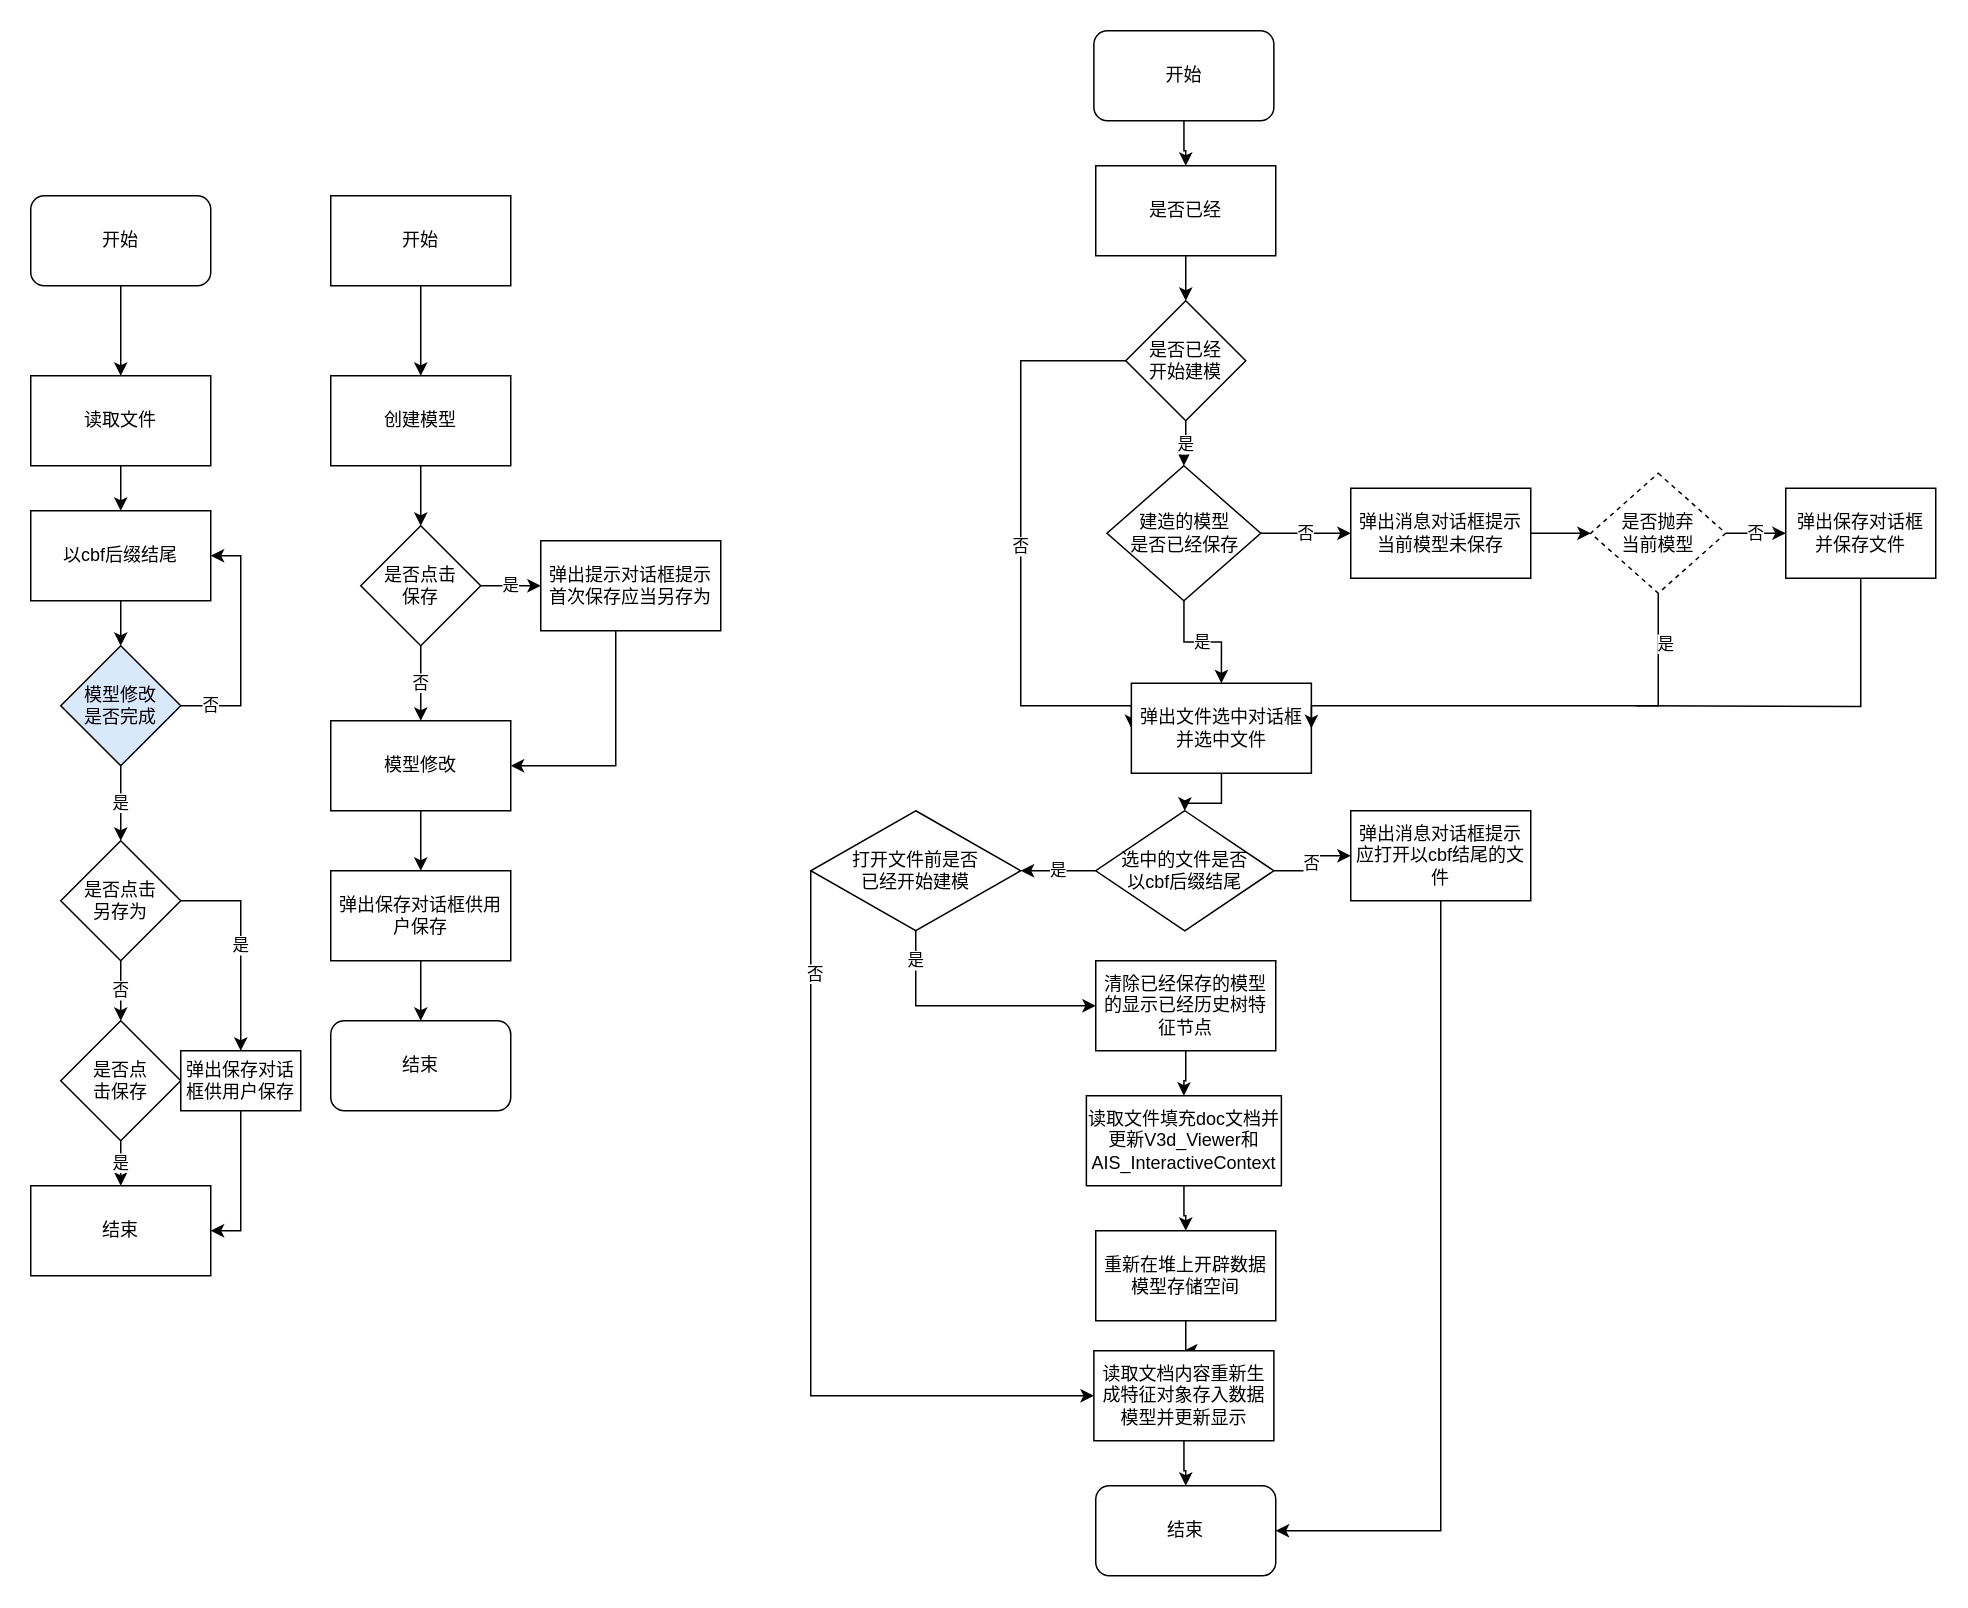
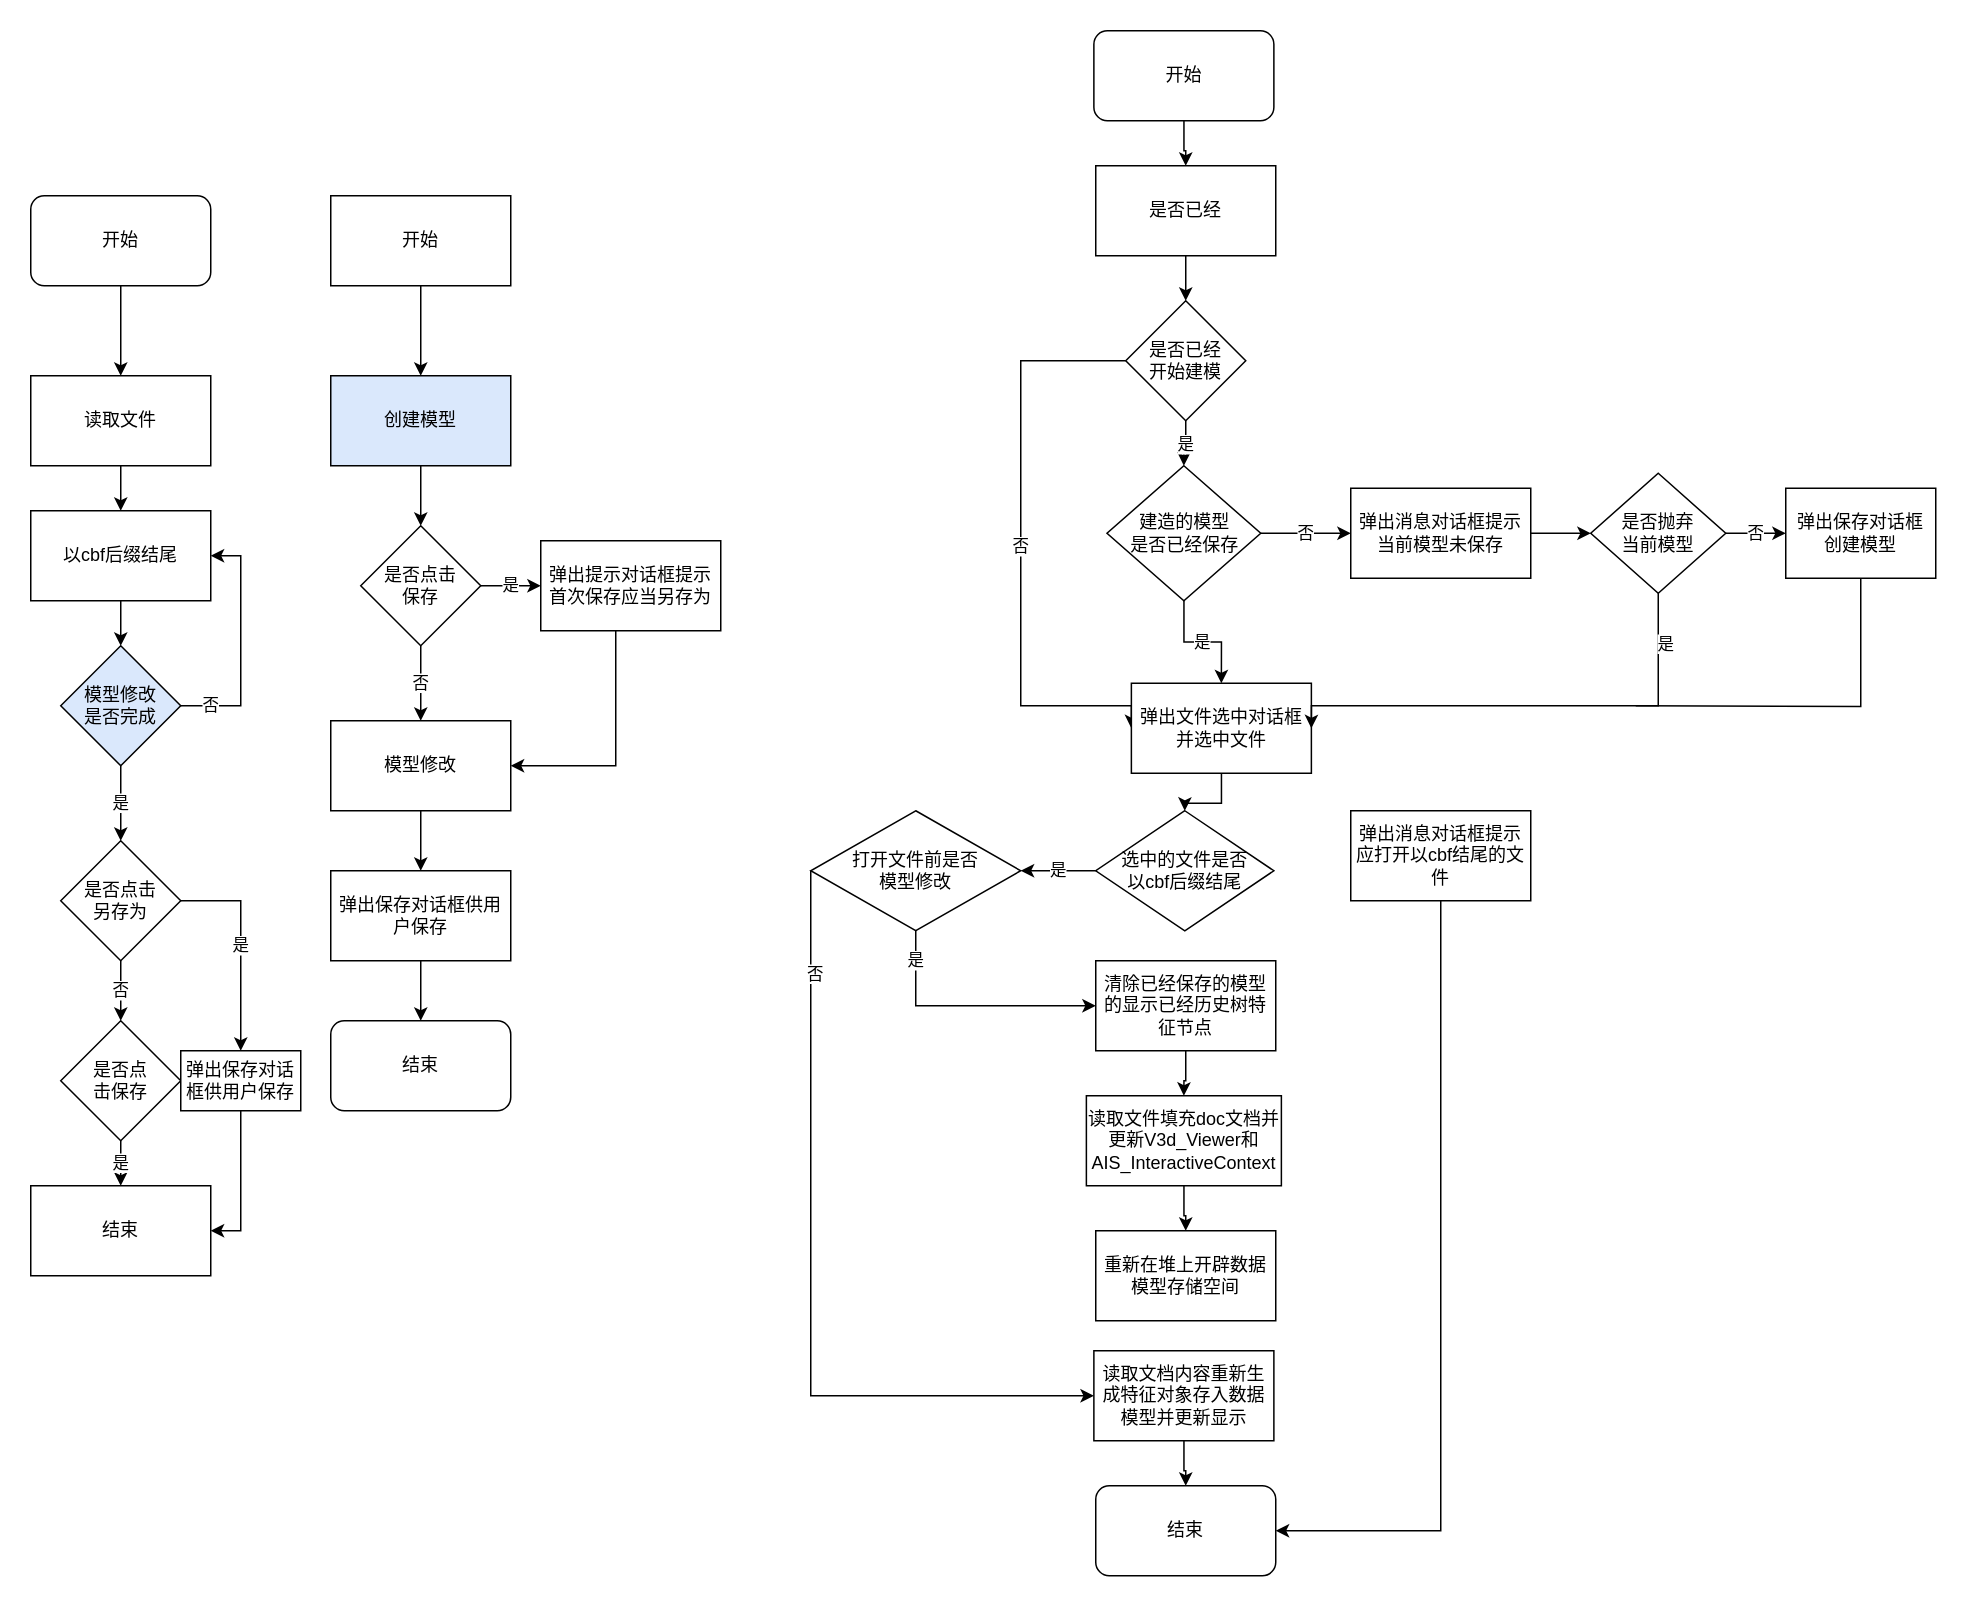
node "创建模型": fillcolor #ffffff -> #dae8fc
node "是否抛弃 当前模型": style dashed -> solid
node "弹出保存对话框 并保存文件": label "弹出保存对话框 并保存文件" -> "弹出保存对话框 创建模型"
edge "选中的文件是否 以cbf后缀结尾" -> "弹出消息对话框提示应打开以cbf结尾的文件": removed, label "否"
node "打开文件前是否 已经开始建模": label "打开文件前是否 已经开始建模" -> "打开文件前是否 模型修改"
edge "重新在堆上开辟数据模型存储空间" -> "读取文档内容重新生成特征对象存入数据模型并更新显示": removed
